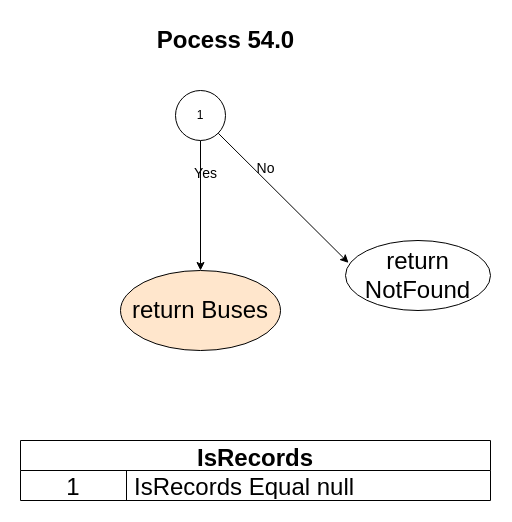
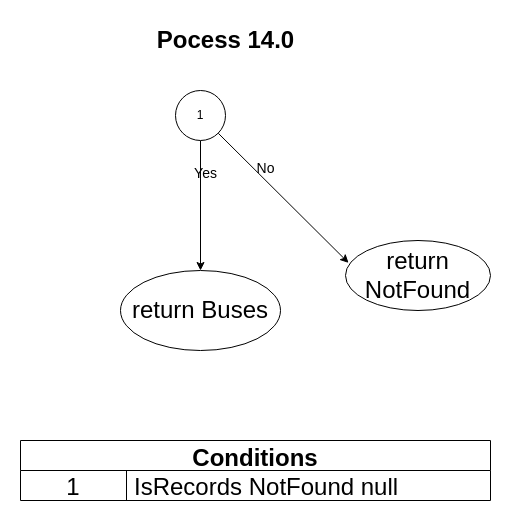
node "Pocess 54.0": label "Pocess 54.0" -> "Pocess 14.0"
node "return Buses": fillcolor #ffe6cc -> #ffffff
node "IsRecords": label "IsRecords" -> "Conditions"
node "IsRecords Equal null": label "IsRecords Equal null" -> "IsRecords NotFound null"
